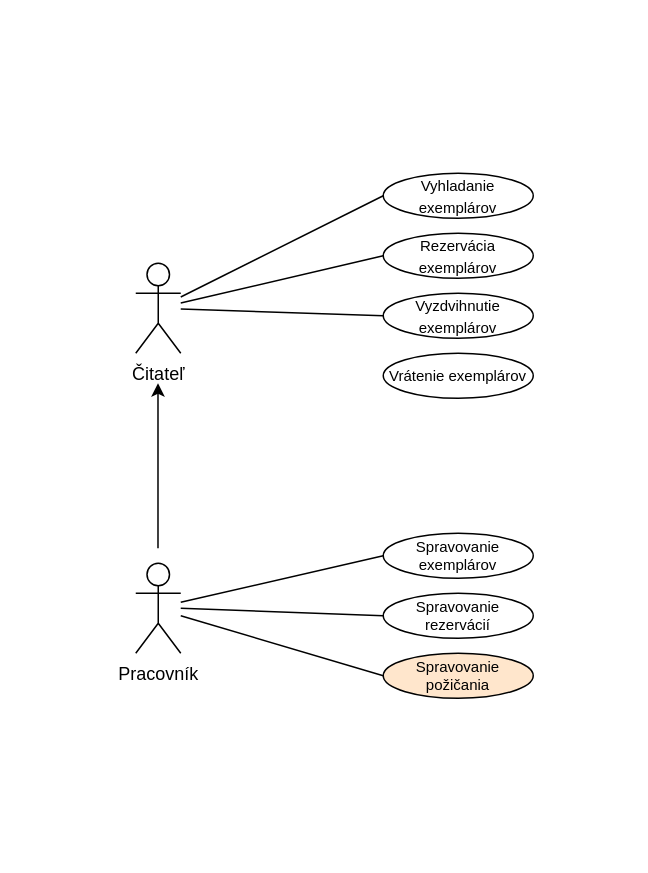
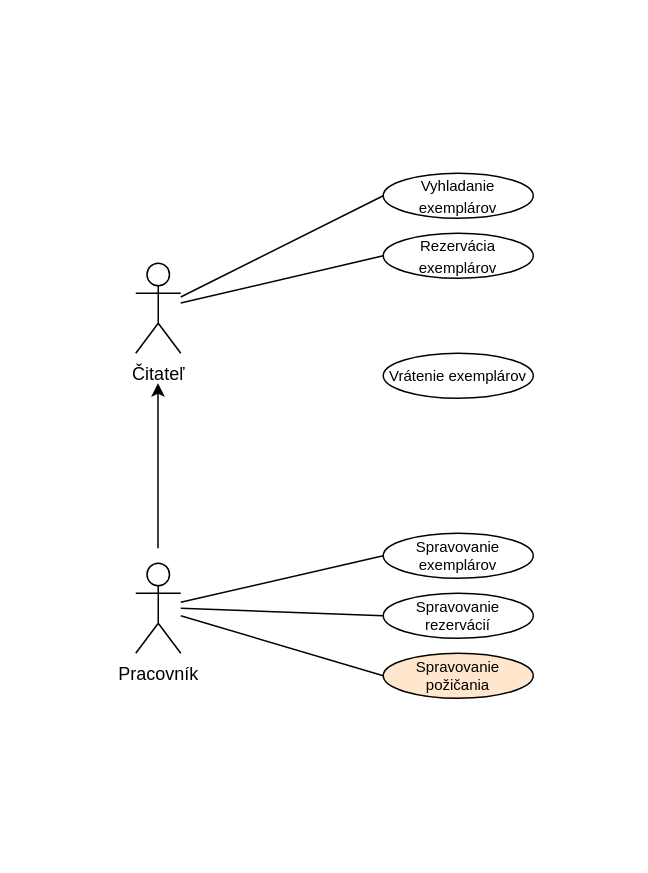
edge "Čitateľ" -- "Vyzdvihnutie exemplárov": removed
node "Vyzdvihnutie exemplárov": removed
